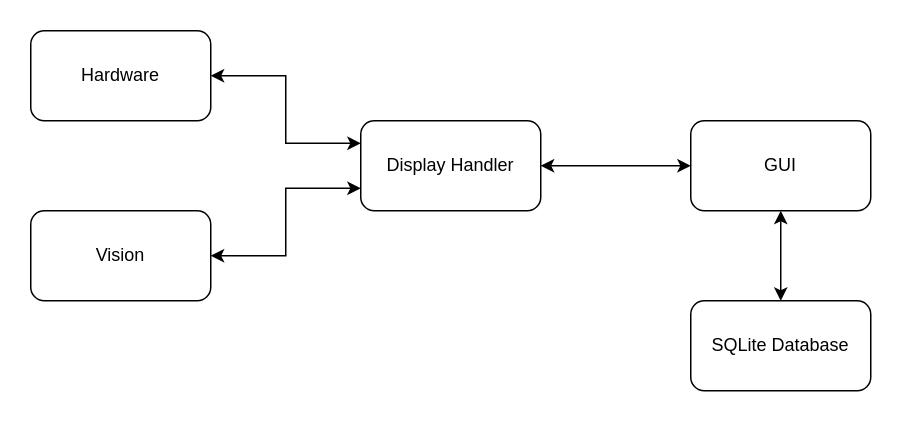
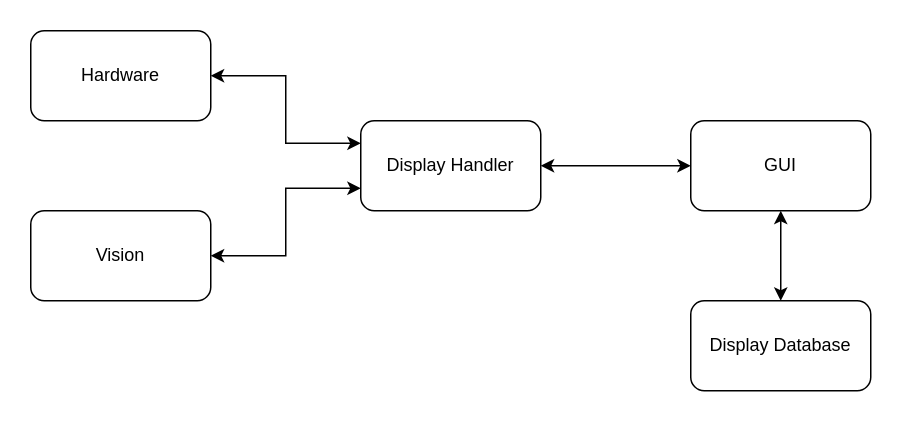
node "SQLite Database": label "SQLite Database" -> "Display Database"
